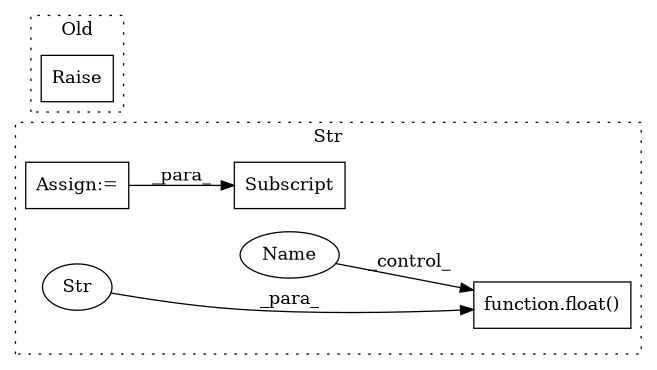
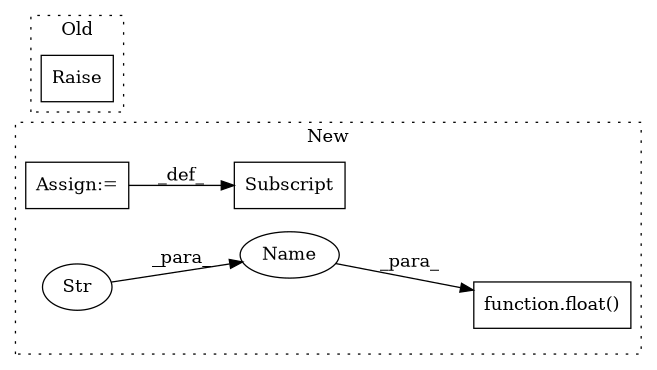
cluster "Str": label "Str" -> "New"
edge "Assign:=" -> "Subscript": label "_para_" -> "_def_"
edge "Name" -> "function.float()": label "_control_" -> "_para_"
edge "Str" -> "function.float()": now "Str" -> "Name"
